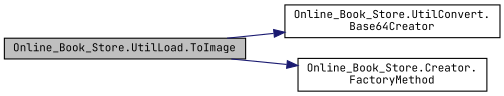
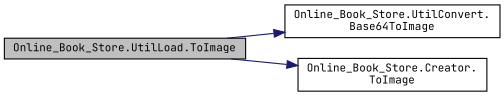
node "Online_Book_Store.UtilConvert. Base64Creator": label "Online_Book_Store.UtilConvert. Base64Creator" -> "Online_Book_Store.UtilConvert. Base64ToImage"
node "Online_Book_Store.Creator. FactoryMethod": label "Online_Book_Store.Creator. FactoryMethod" -> "Online_Book_Store.Creator. ToImage"
